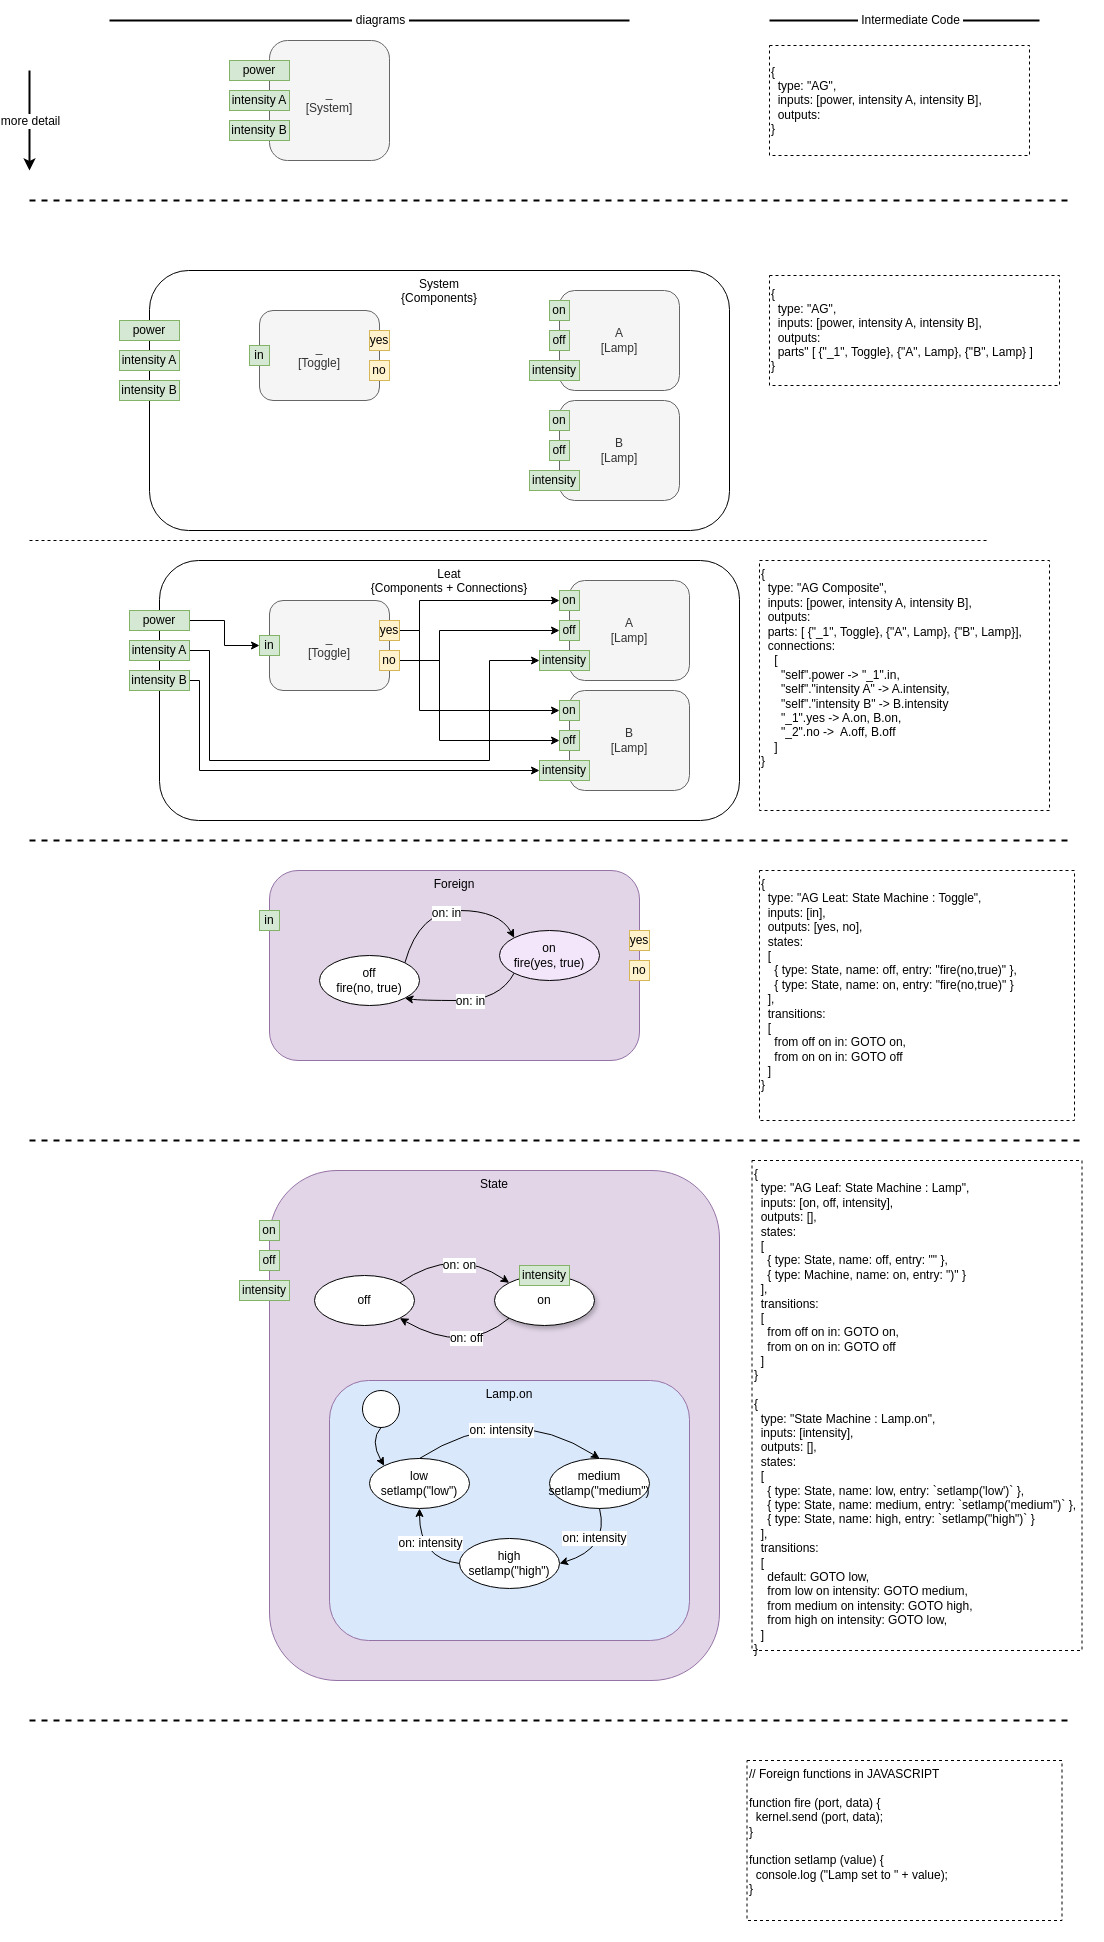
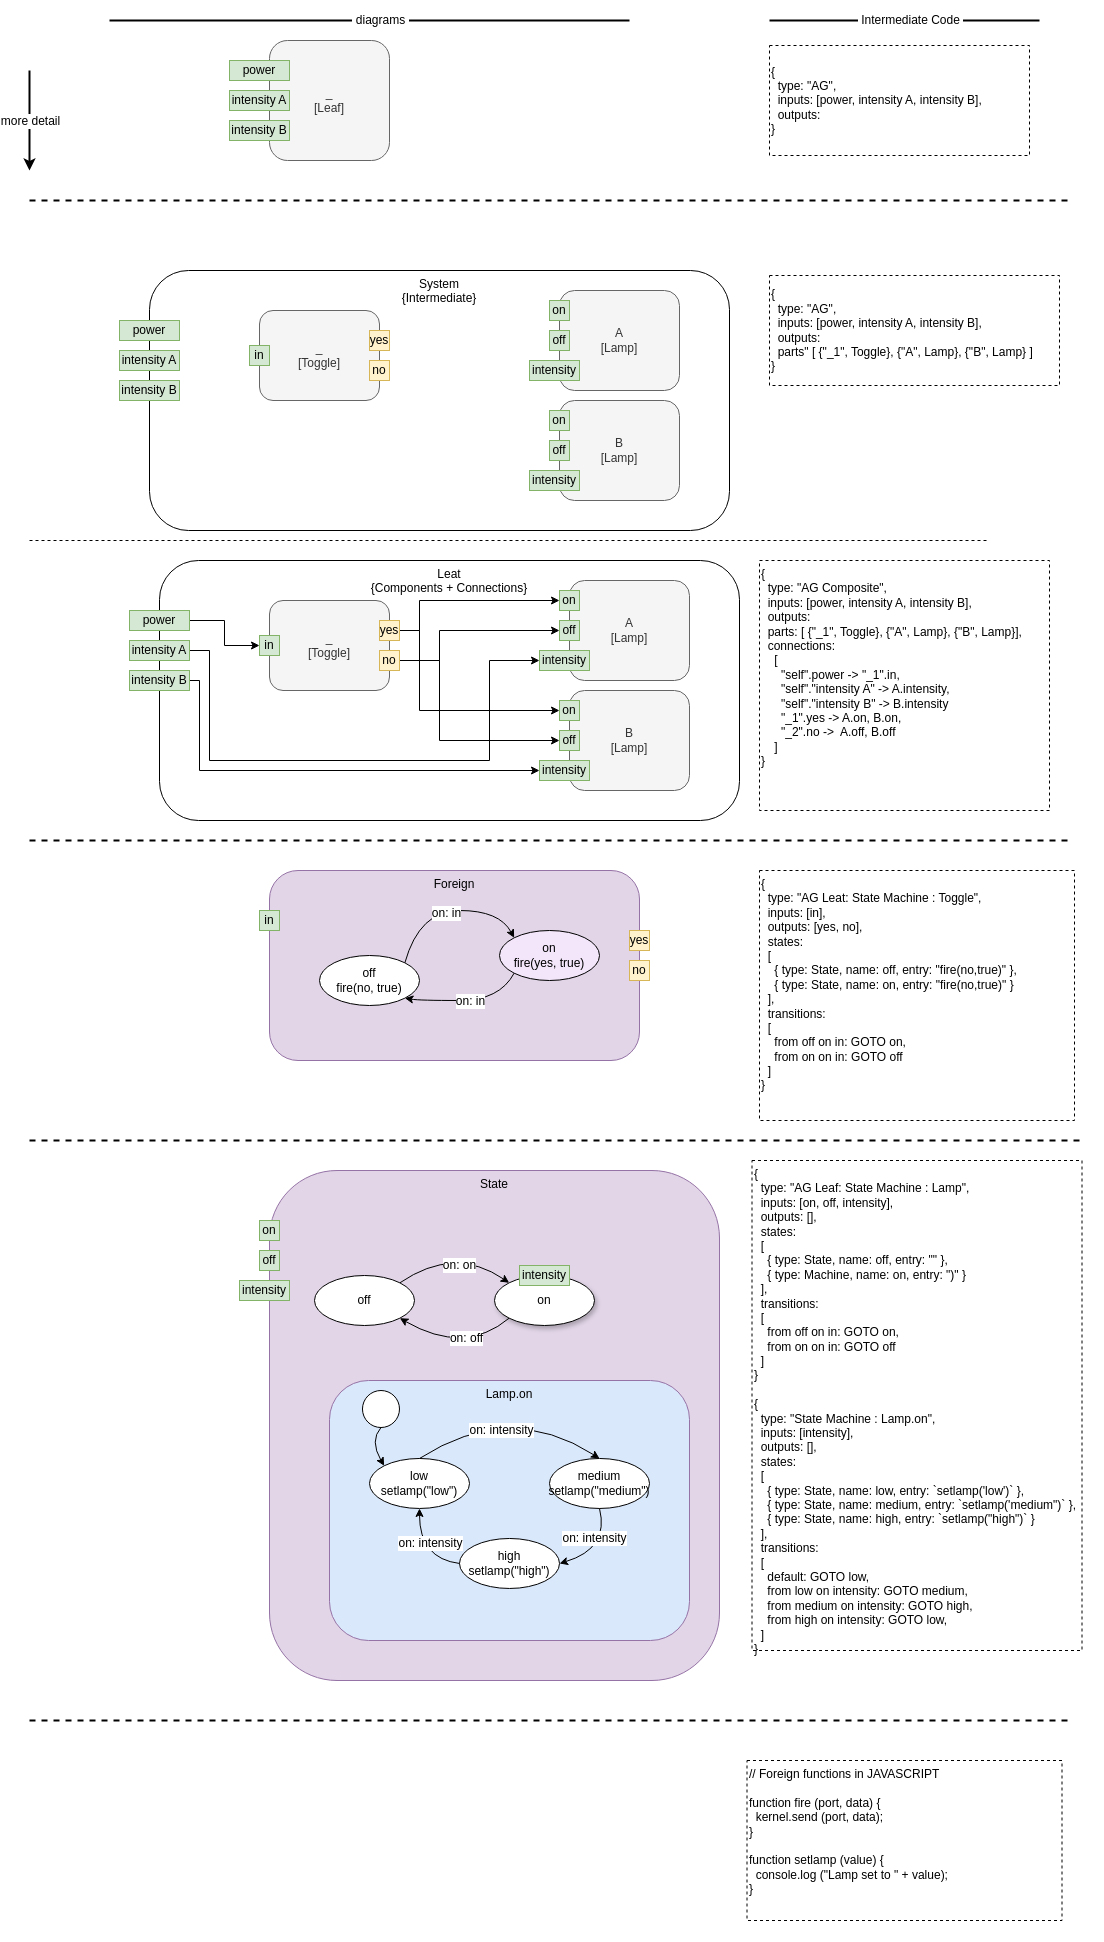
node "_ [System]": label "_ [System]" -> "_ [Leaf]"
node "System {Components}": label "System {Components}" -> "System {Intermediate}"
